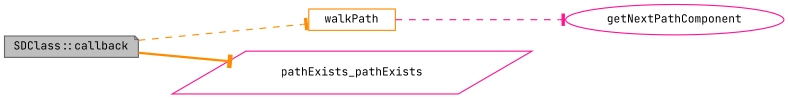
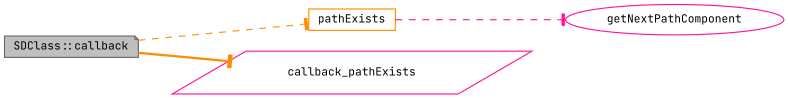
node "walkPath": label "walkPath" -> "pathExists"
node "pathExists_pathExists": label "pathExists_pathExists" -> "callback_pathExists"
